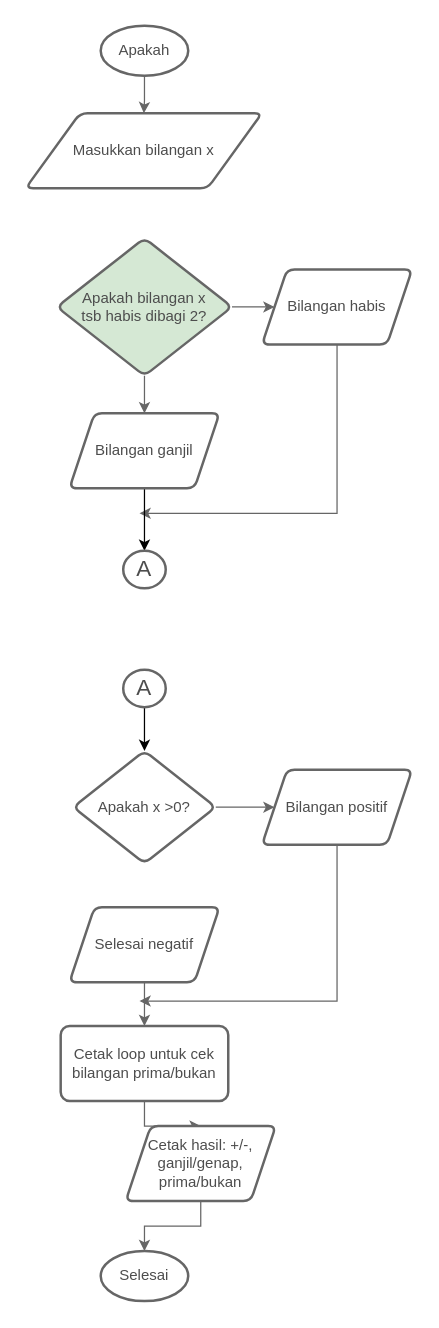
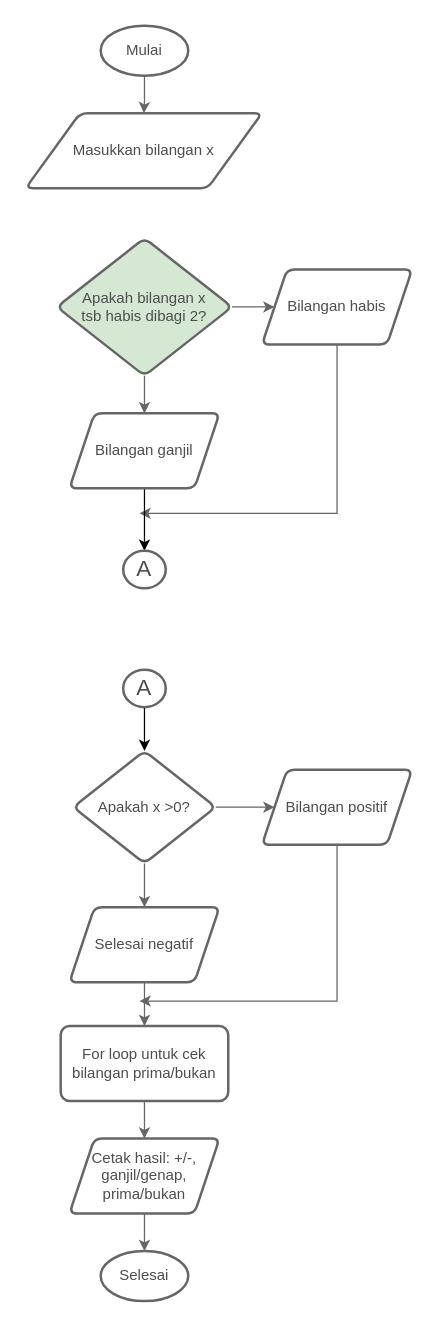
node "Apakah": label "Apakah" -> "Mulai"
edge "Apakah x >0?" -> "Selesai negatif": added
node "Cetak loop untuk cek bilangan prima/bukan": label "Cetak loop untuk cek bilangan prima/bukan" -> "For loop untuk cek bilangan prima/bukan"
node "Cetak hasil: +/-, ganjil/genap, prima/bukan": moved (201, 1163) -> (144, 1176)
